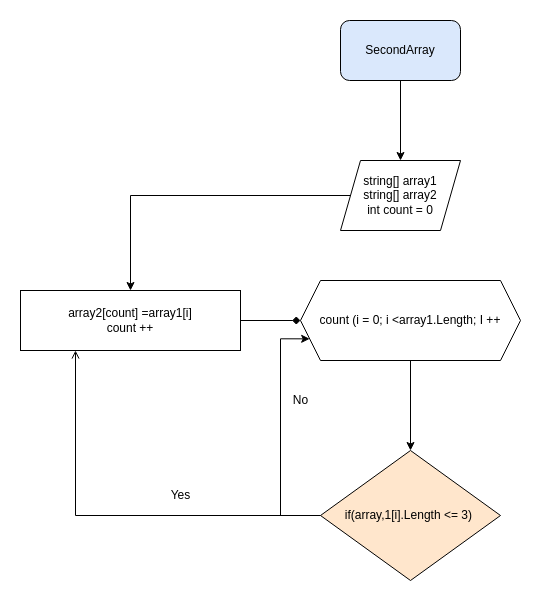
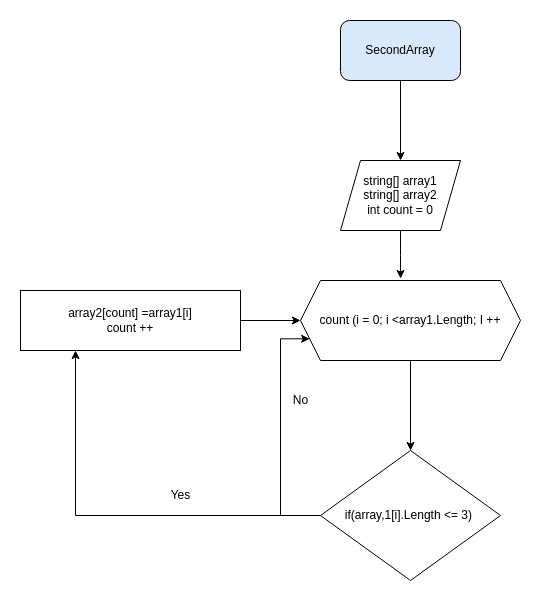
edge "string[] array1 string[] array2 int count = 0" -> "array2[count] =array1[i] count ++": now "string[] array1 string[] array2 int count = 0" -> "count (i = 0; i <array1.Length; I ++"
edge "array2[count] =array1[i] count ++" -> "count (i = 0; i <array1.Length; I ++": arrowhead diamond -> classic
edge "if(array,1[i].Length <= 3)" -> "array2[count] =array1[i] count ++": arrowhead open -> classic
node "if(array,1[i].Length <= 3)": fillcolor #ffe6cc -> #ffffff
